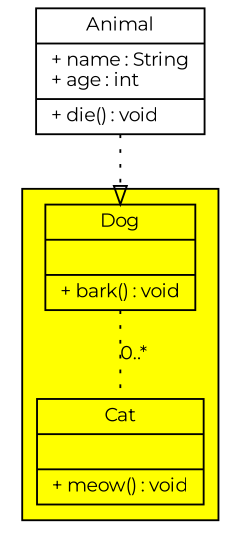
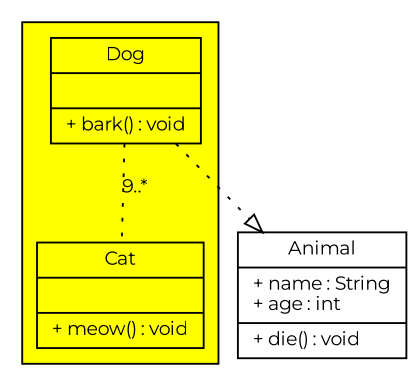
edge "Animal" -> "Dog": reversed
edge "Dog" -- "Cat": label "0..*" -> "9..*"
